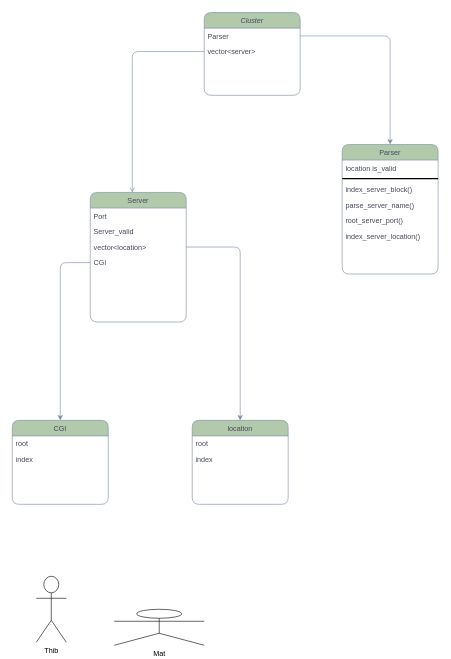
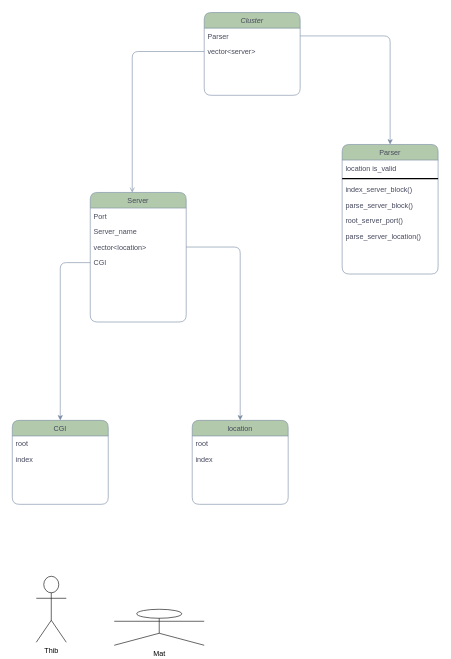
node "parse_server_name()": label "parse_server_name()" -> "parse_server_block()"
node "Server_valid": label "Server_valid" -> "Server_name"
node "index_server_location()": label "index_server_location()" -> "parse_server_location()"
